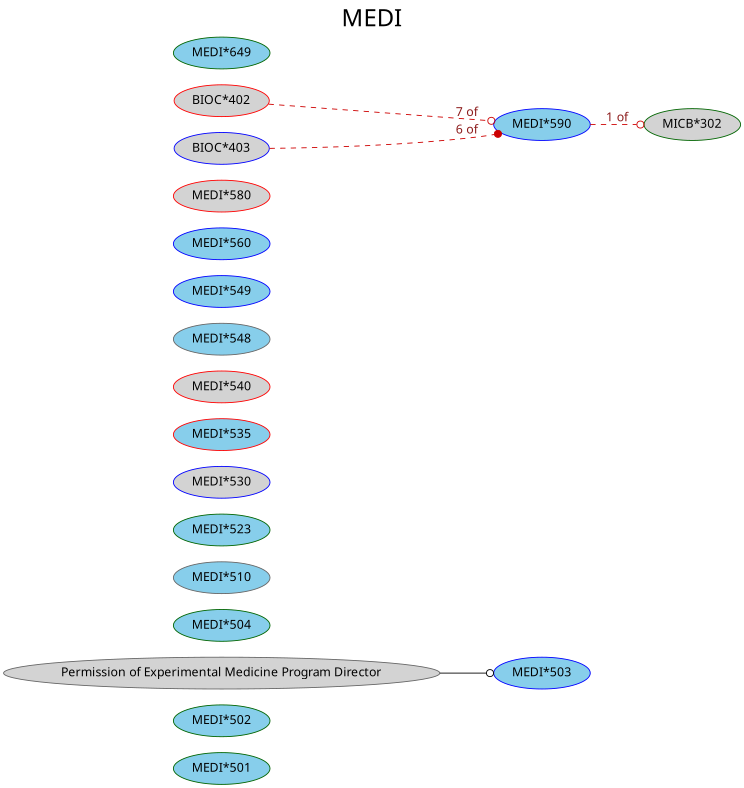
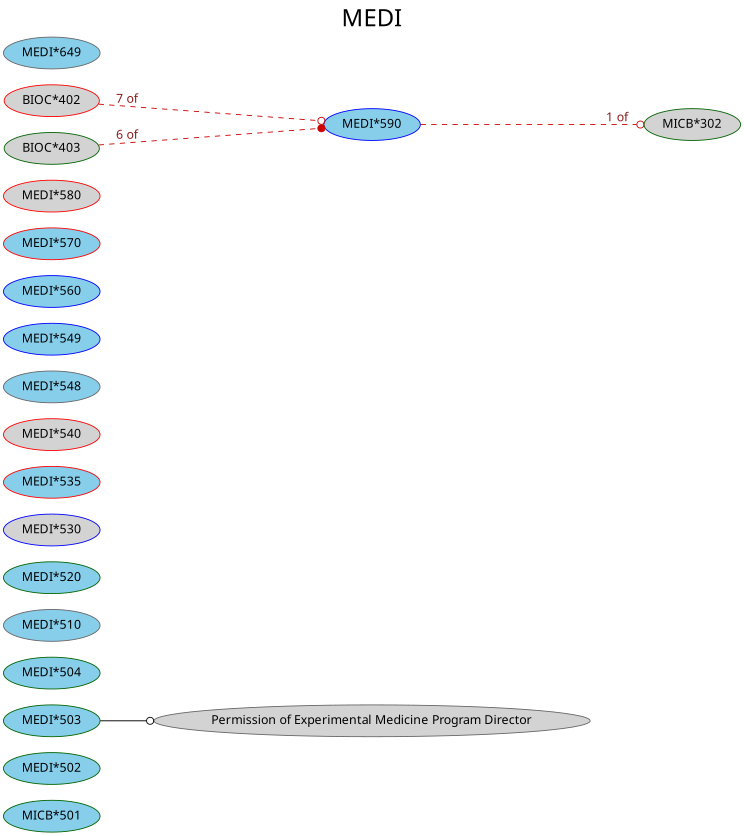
node "MEDI*649": color darkgreen -> gray40
node "BIOC*403": color blue -> darkgreen
node "MEDI*570": added
node "MEDI*523": label "MEDI*523" -> "MEDI*520"
edge "Permission of Experimental Medicine Program Director" -> "MEDI*503": reversed
node "MEDI*503": color blue -> darkgreen
node "MEDI*501": label "MEDI*501" -> "MICB*501"
